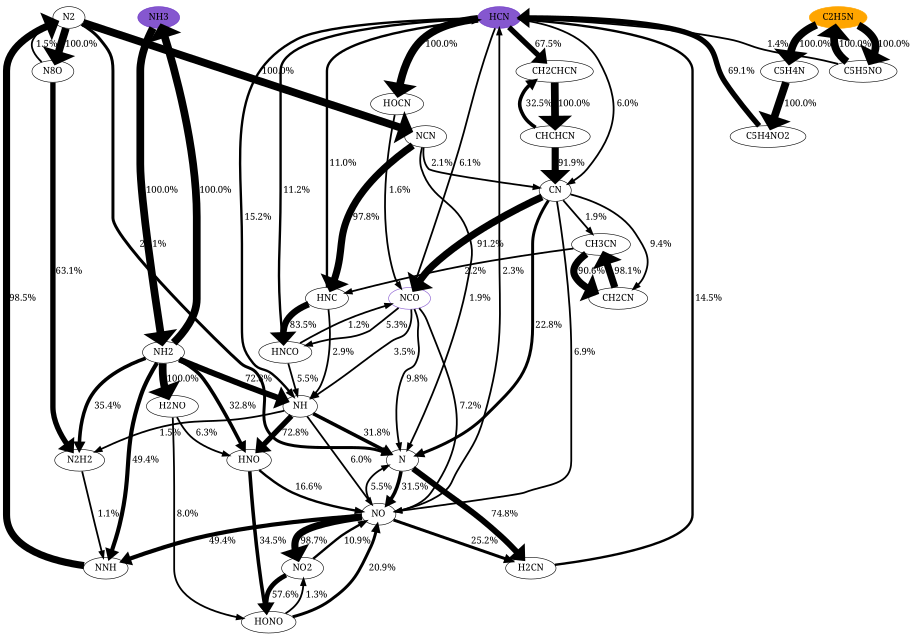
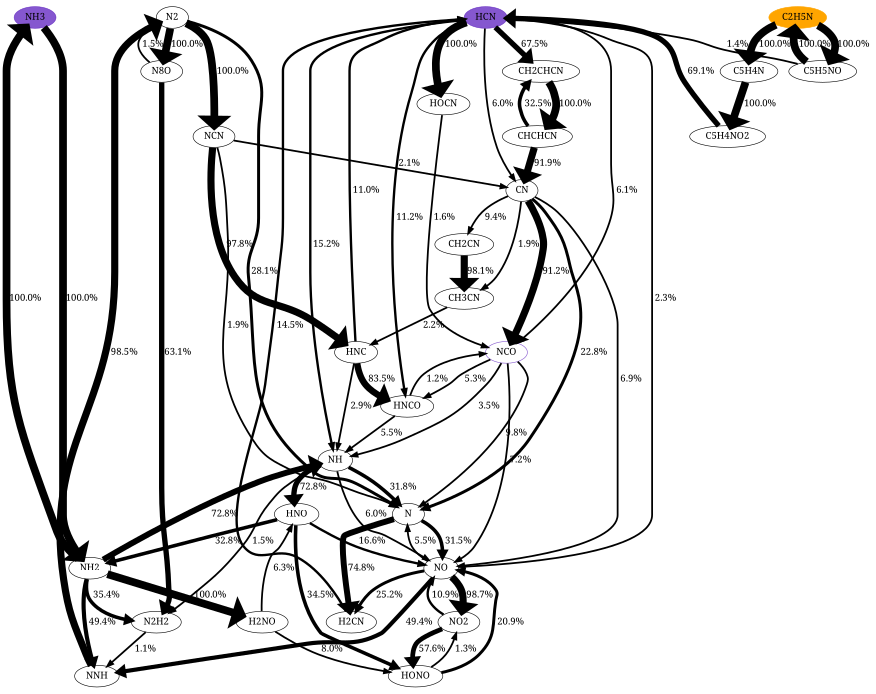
edge "CH3CN" -> "CH2CN": removed, label "90.6%"
edge "NH2" -> "HNO": reversed
